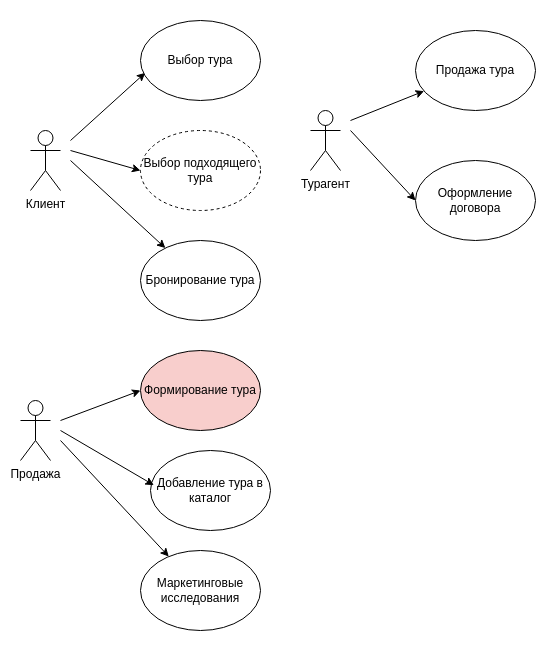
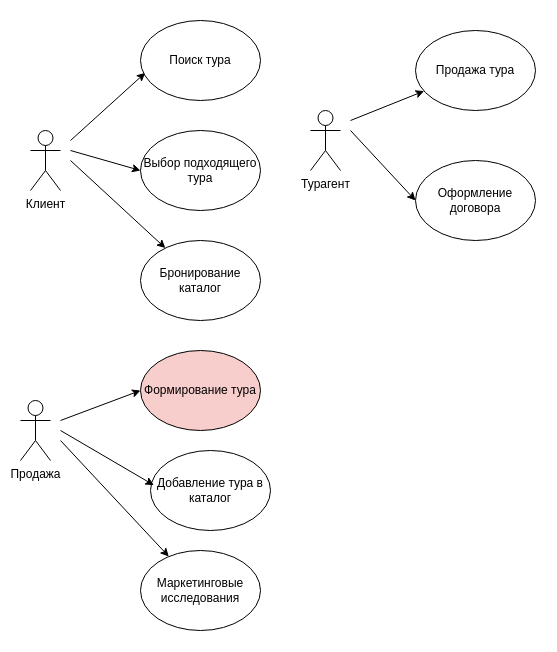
node "Выбор тура": label "Выбор тура" -> "Поиск тура"
node "Выбор подходящего тура": style dashed -> solid
node "Бронирование тура": label "Бронирование тура" -> "Бронирование каталог"
